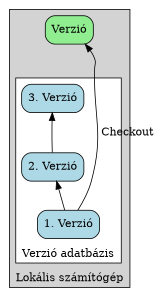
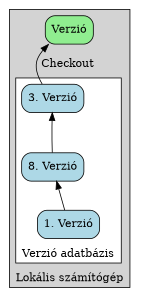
edge "1. Verzió" -> "Verzió": now "3. Verzió" -> "Verzió"
node "2. Verzió": label "2. Verzió" -> "8. Verzió"
